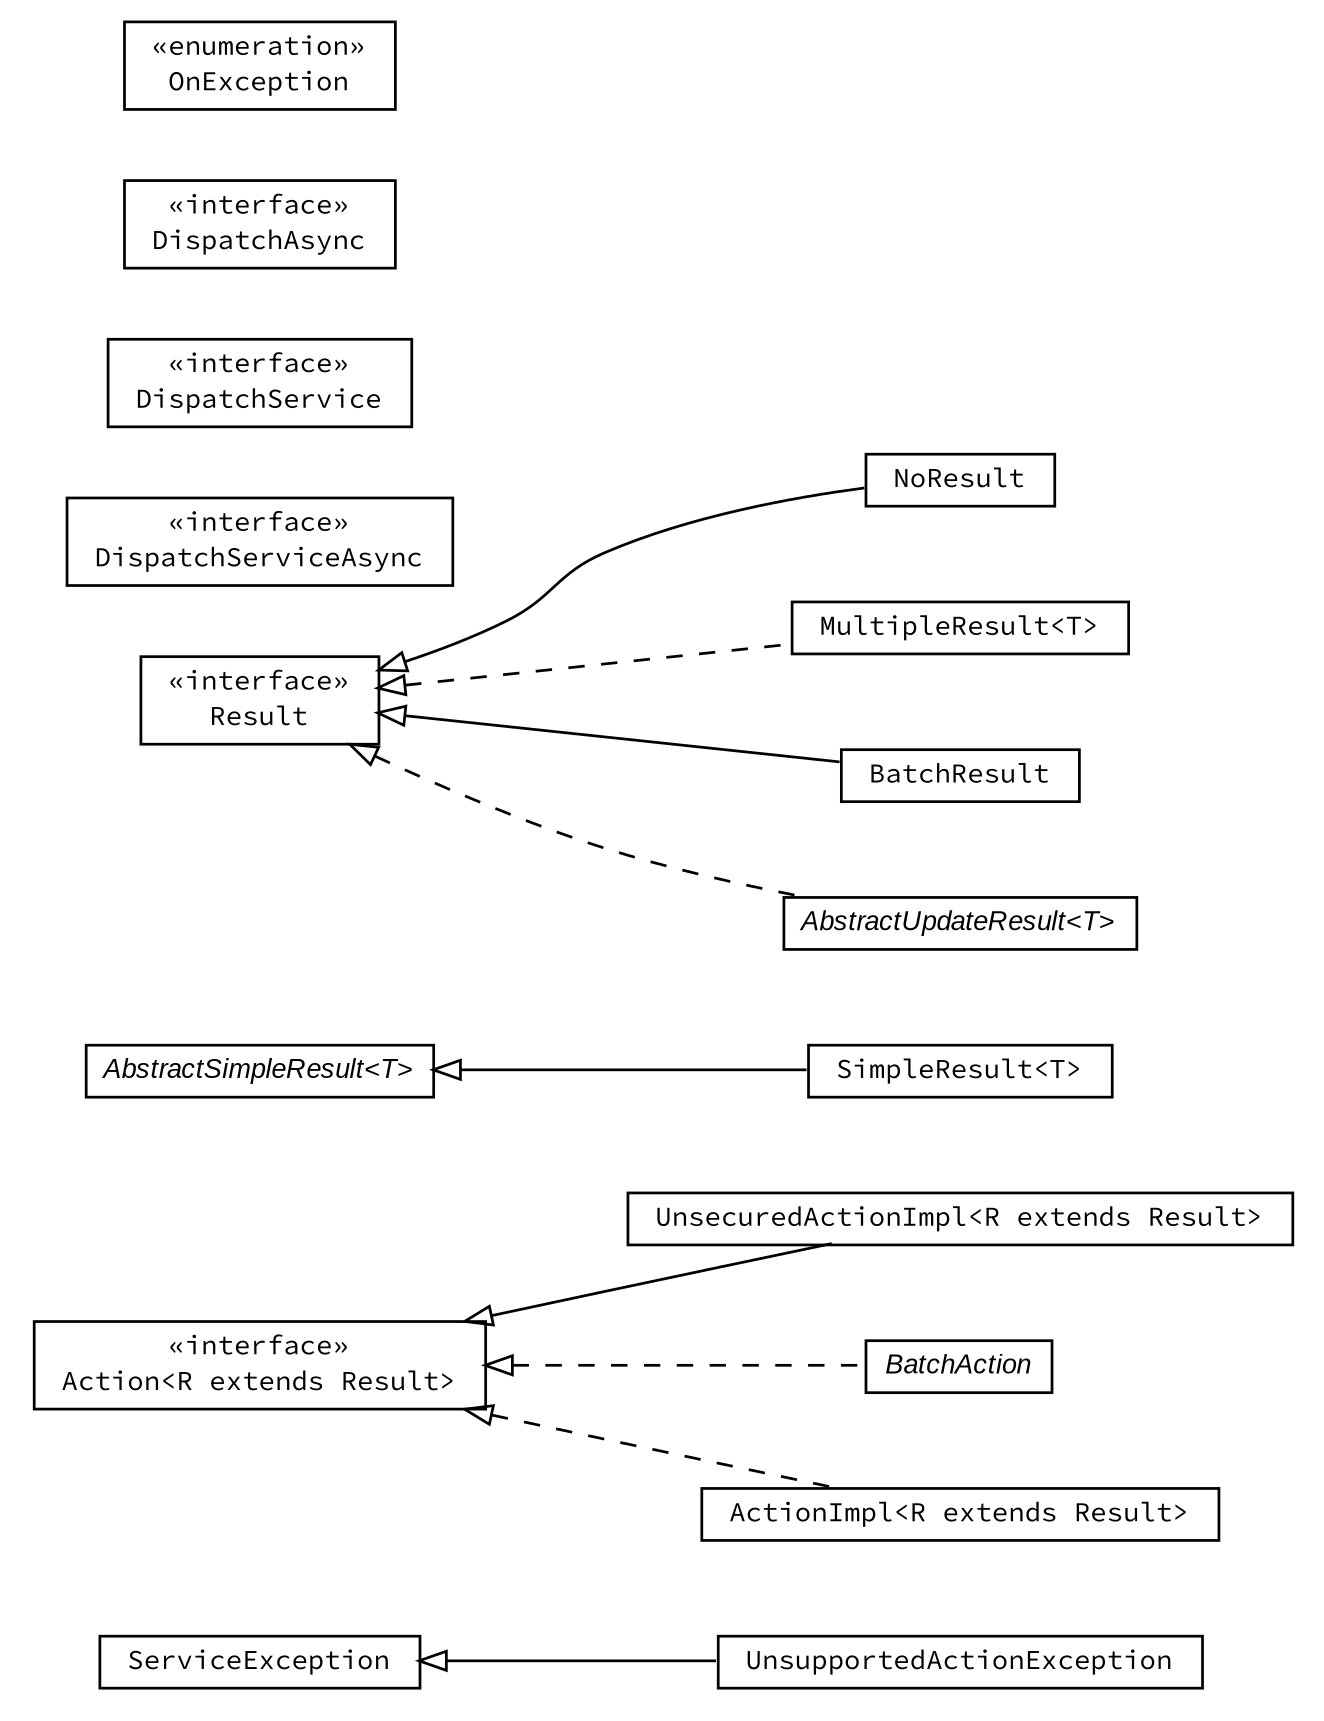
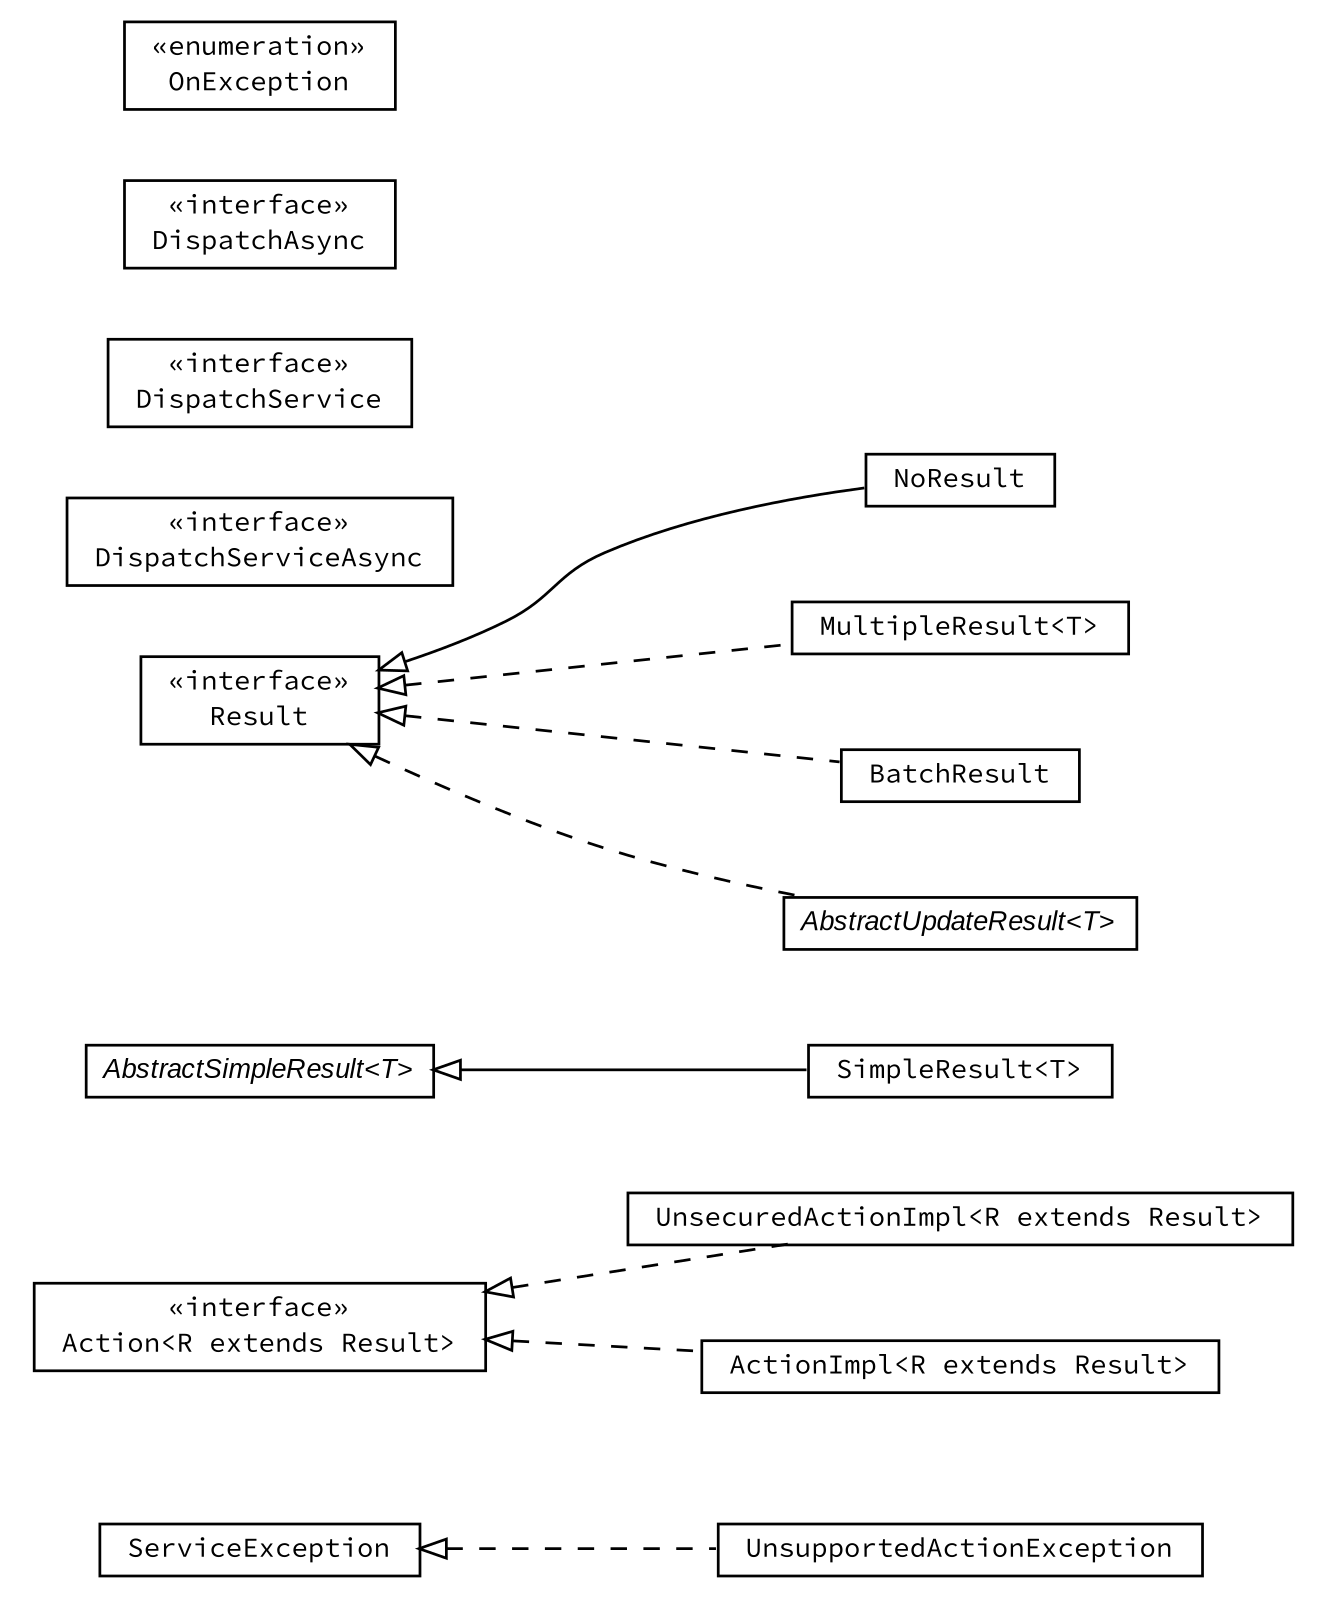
edge "BatchResult" -> "Result": style solid -> dashed
edge "UnsecuredActionImpl<R extends Result>" -> "Action<R extends Result>": style solid -> dashed
node "BatchAction": removed
edge "UnsupportedActionException" -> "ServiceException": style solid -> dashed
